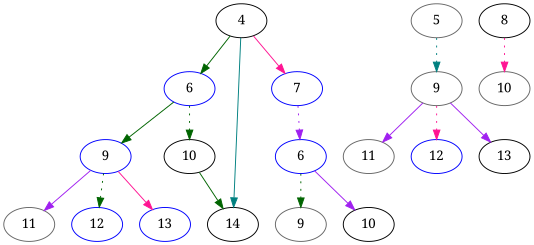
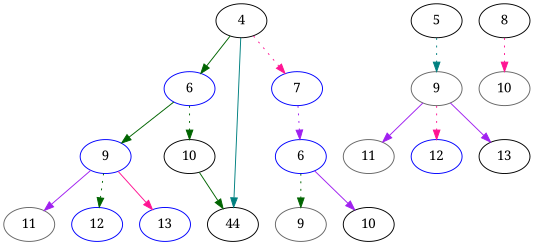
node "5": color gray40 -> black
edge "4" -> "7": style solid -> dotted
node "14": label "14" -> "44"
